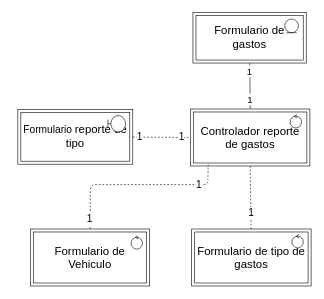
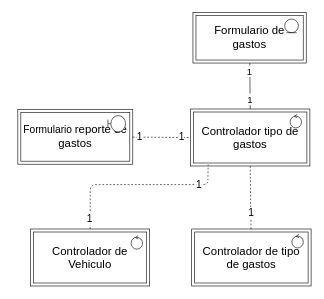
node "Formulario reporte de tipo": label "Formulario reporte de tipo" -> "Formulario reporte de gastos"
node "Controlador reporte de gastos": label "Controlador reporte de gastos" -> "Controlador tipo de gastos"
node "Formulario de Vehiculo": label "Formulario de Vehiculo" -> "Controlador de Vehiculo"
node "Formulario de tipo de gastos": label "Formulario de tipo de gastos" -> "Controlador de tipo de gastos"
